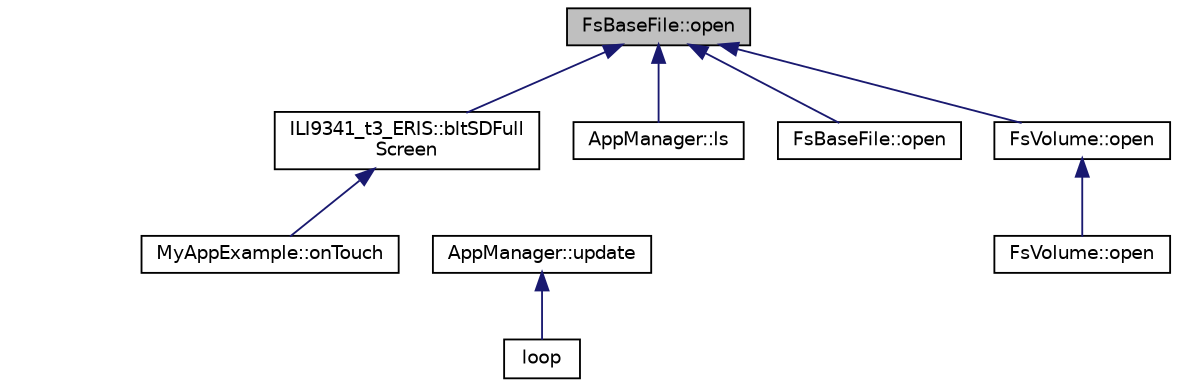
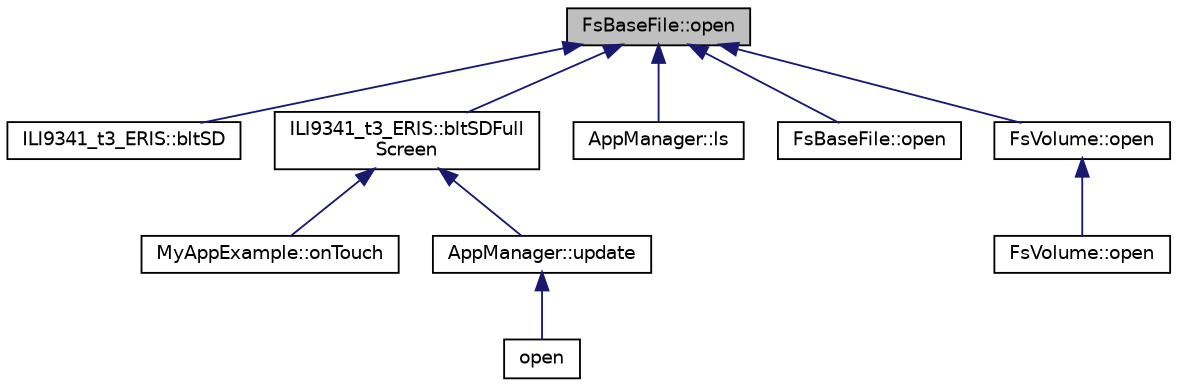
node "ILI9341_t3_ERIS::bltSD": added
edge "AppManager::update" -> "ILI9341_t3_ERIS::bltSDFull Screen": added
node "loop": label "loop" -> "open"
